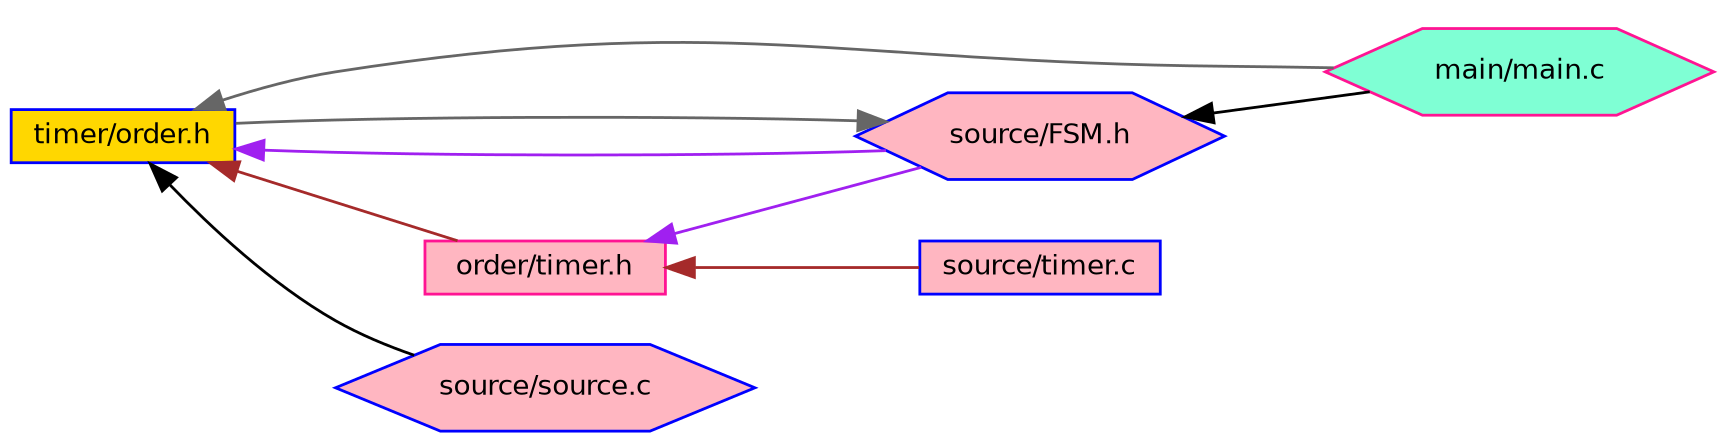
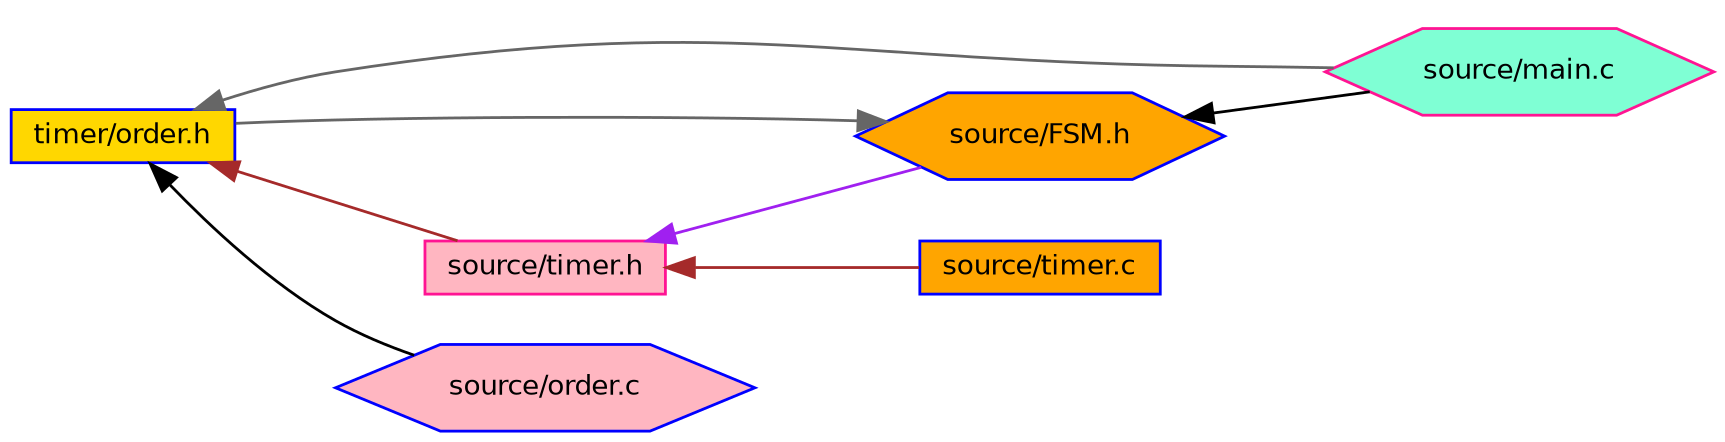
node "main/main.c": label "main/main.c" -> "source/main.c"
node "source/FSM.h": fillcolor lightpink -> orange
edge "source/FSM.h" -> "timer/order.h": removed
node "order/timer.h": label "order/timer.h" -> "source/timer.h"
node "source/timer.c": fillcolor lightpink -> orange
node "source/source.c": label "source/source.c" -> "source/order.c"
